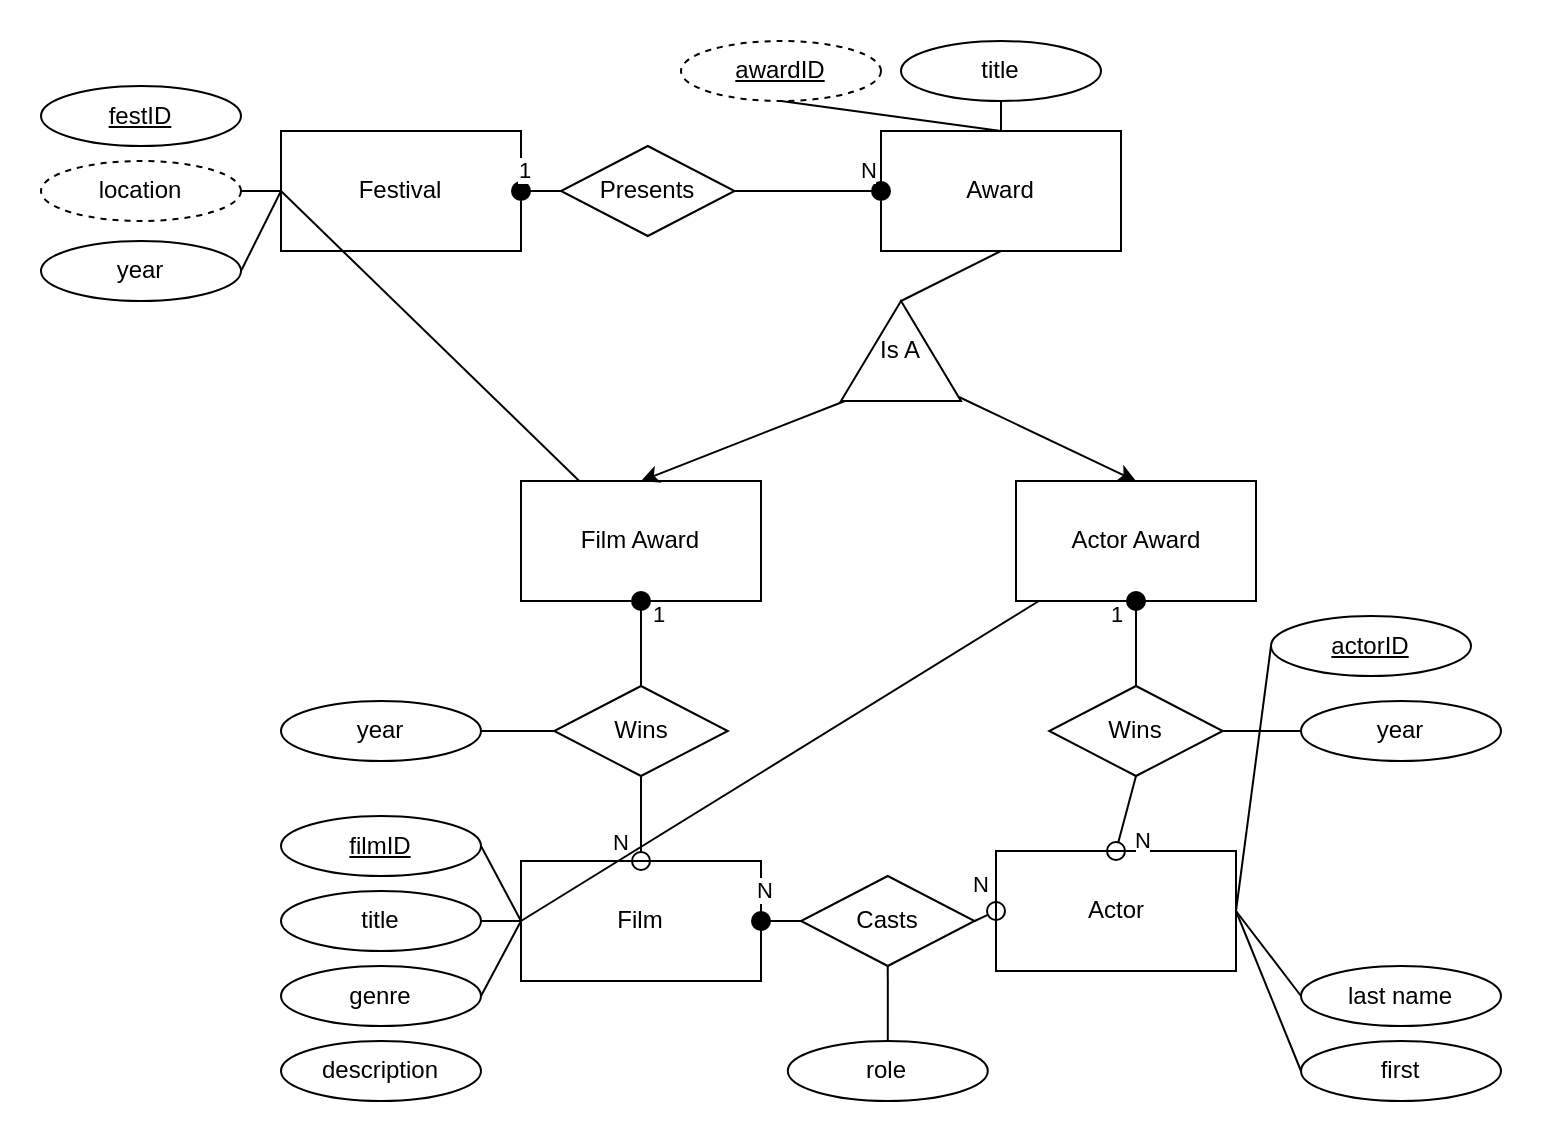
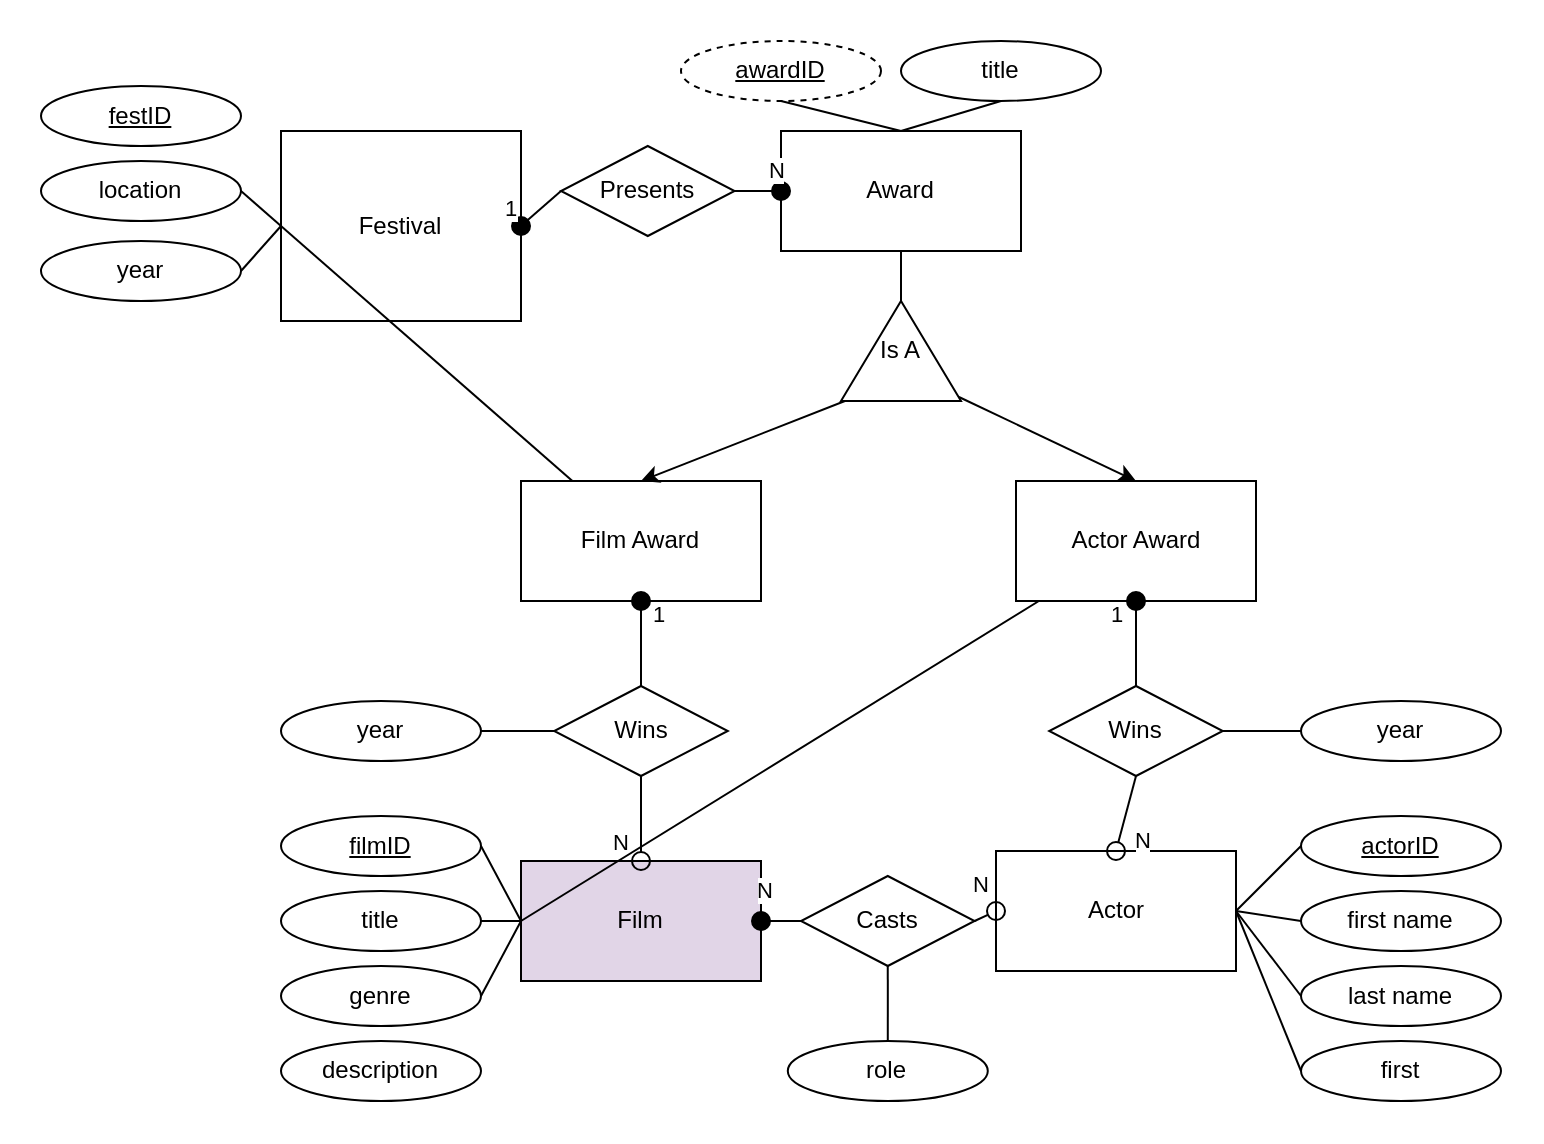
node "location": style dashed -> solid
node "Festival": size 240x120 -> 240x190
node "Award": moved (1001, 191) -> (901, 191)
node "actorID": moved (1371, 646) -> (1401, 846)
edge "Actor" -- "first name": added
node "Film": fillcolor #ffffff -> #e1d5e7
node "first name": added
